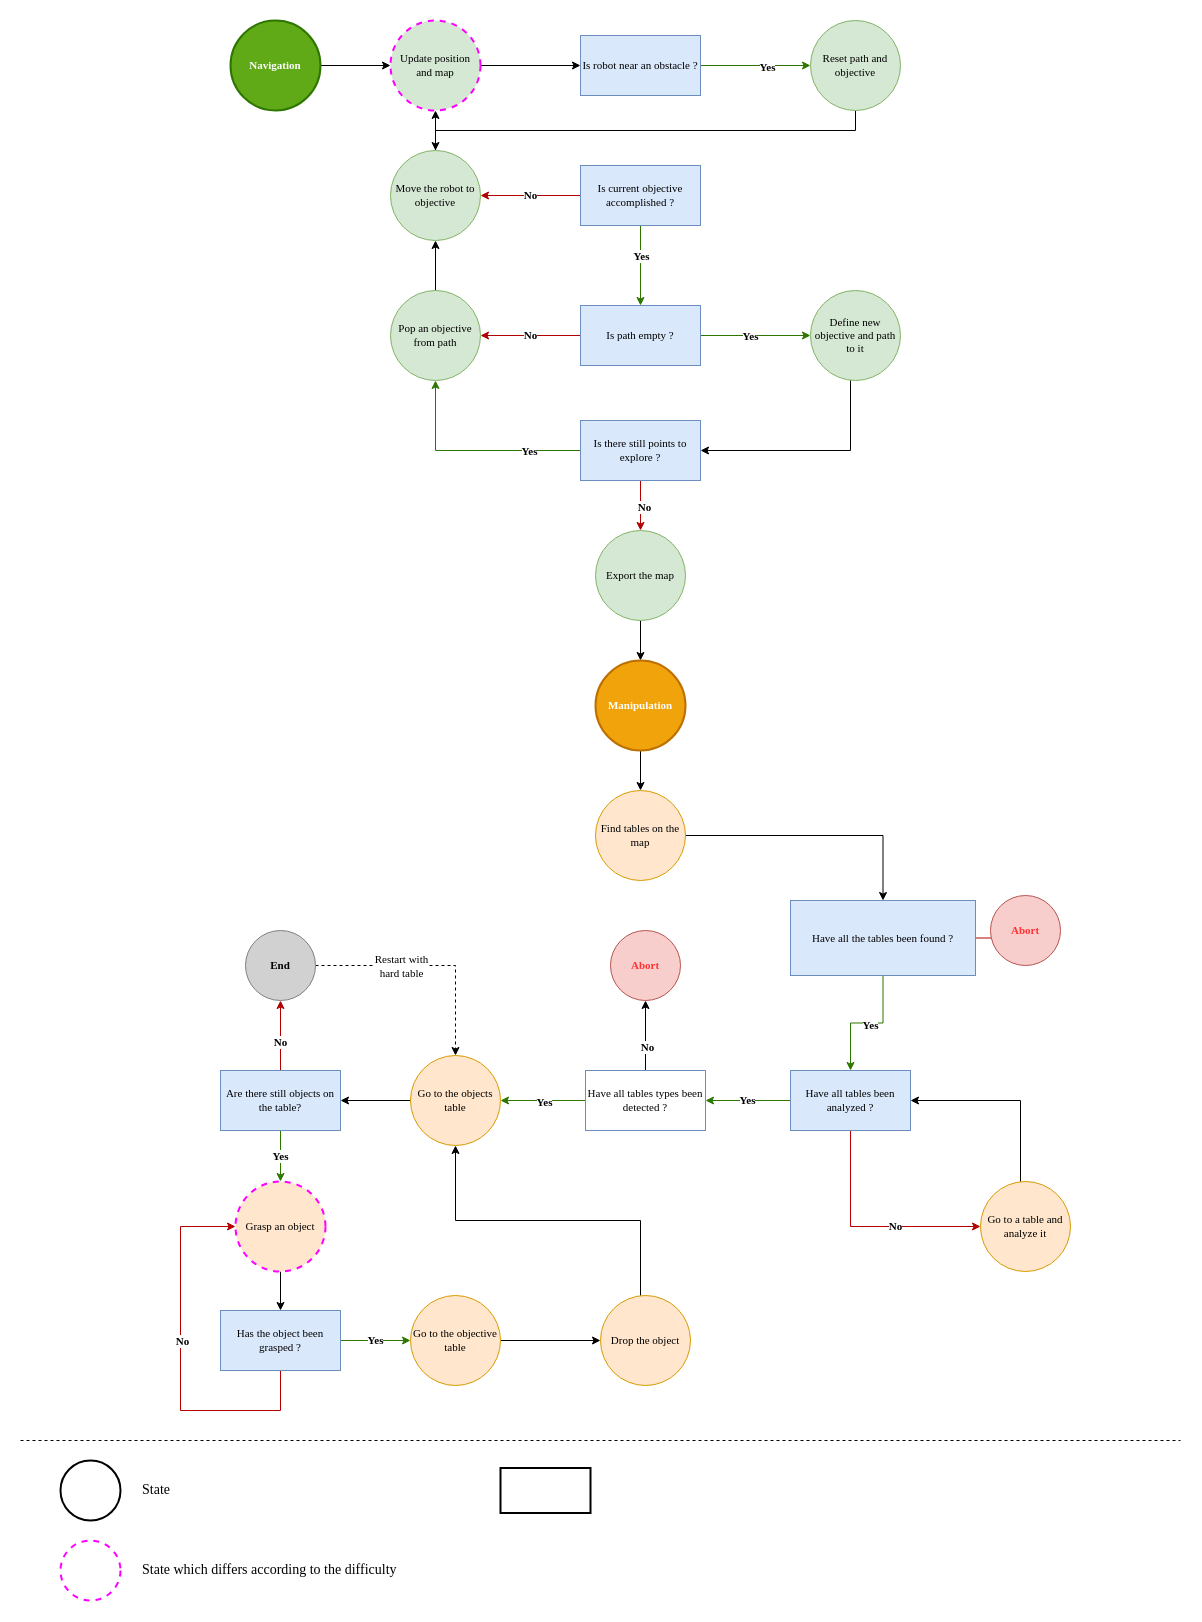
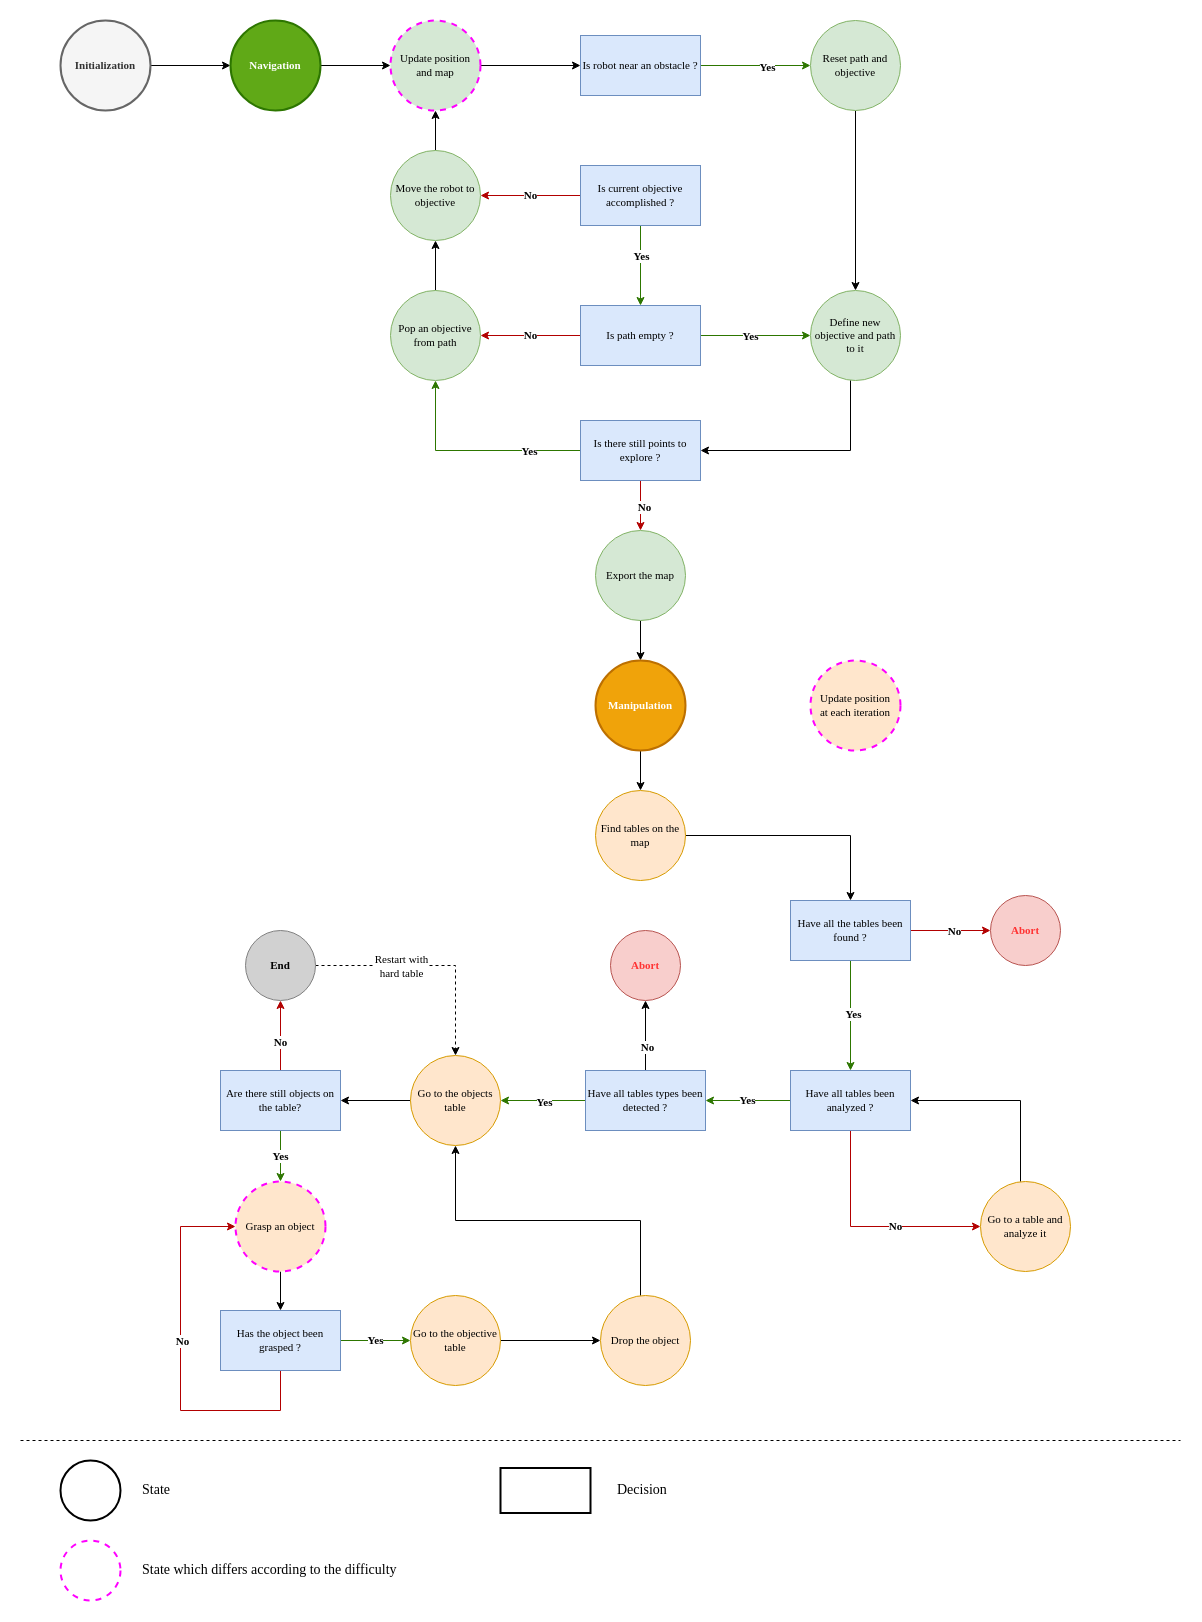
node "Initialization": added
edge "Initialization" -> "Navigation": added
edge "Reset path and objective" -> "Move the robot to objective": now "Reset path and objective" -> "Define new objective and path to it"
node "Update positionat each iteration": added
node "Have all the tables been found ?": size 185x75 -> 120x60
node "Have all tables types been detected ?": fillcolor #ffffff -> #dae8fc
node "Decision": added
